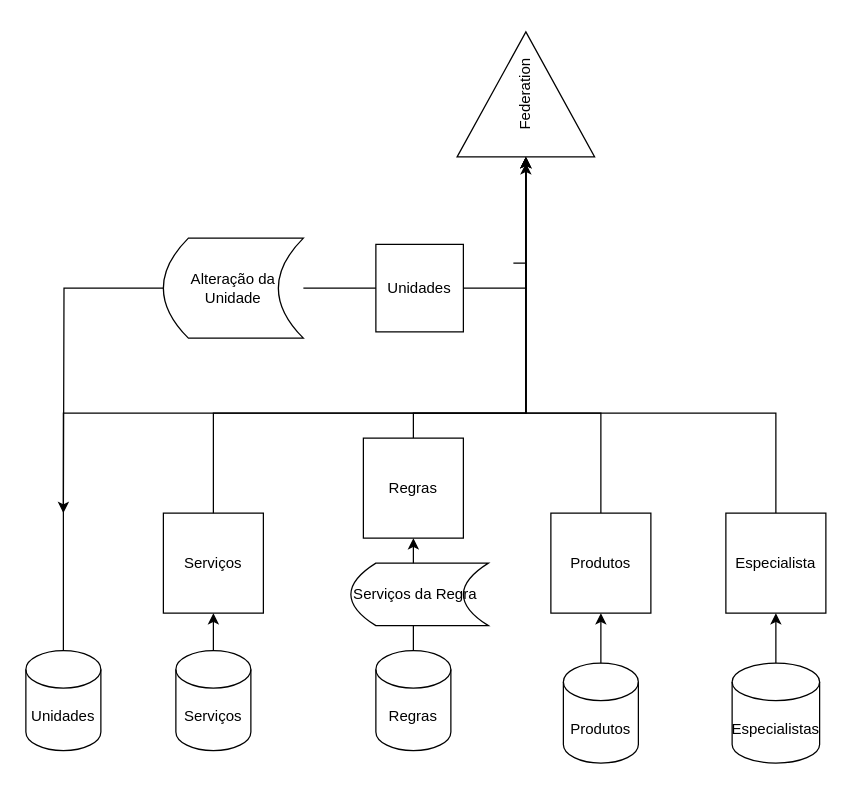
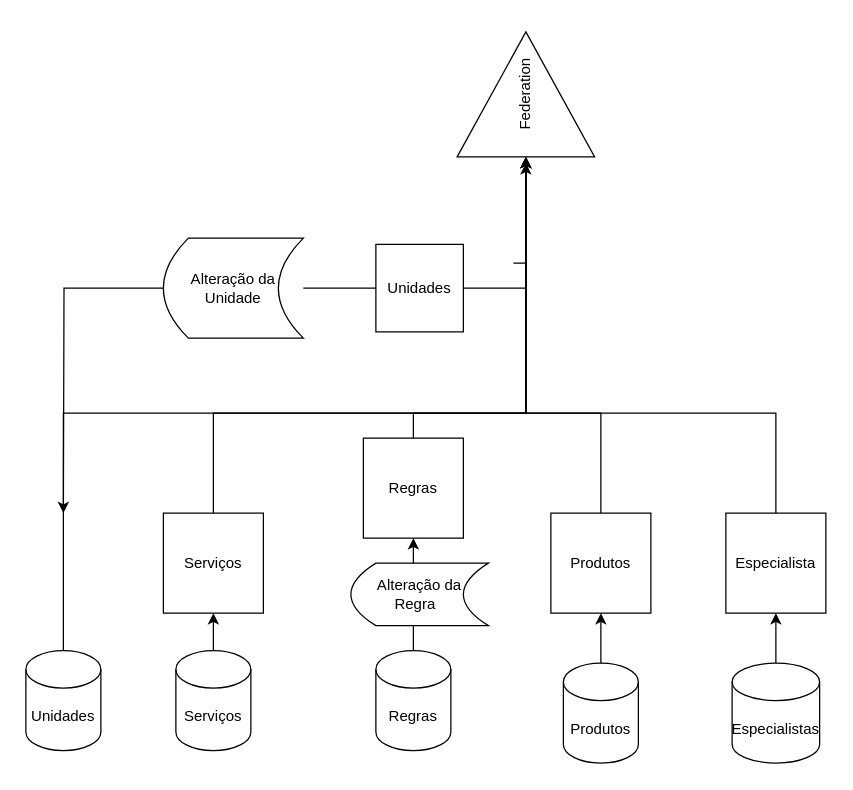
node "Serviços da Regra": label "Serviços da Regra" -> "Alteração da Regra"
